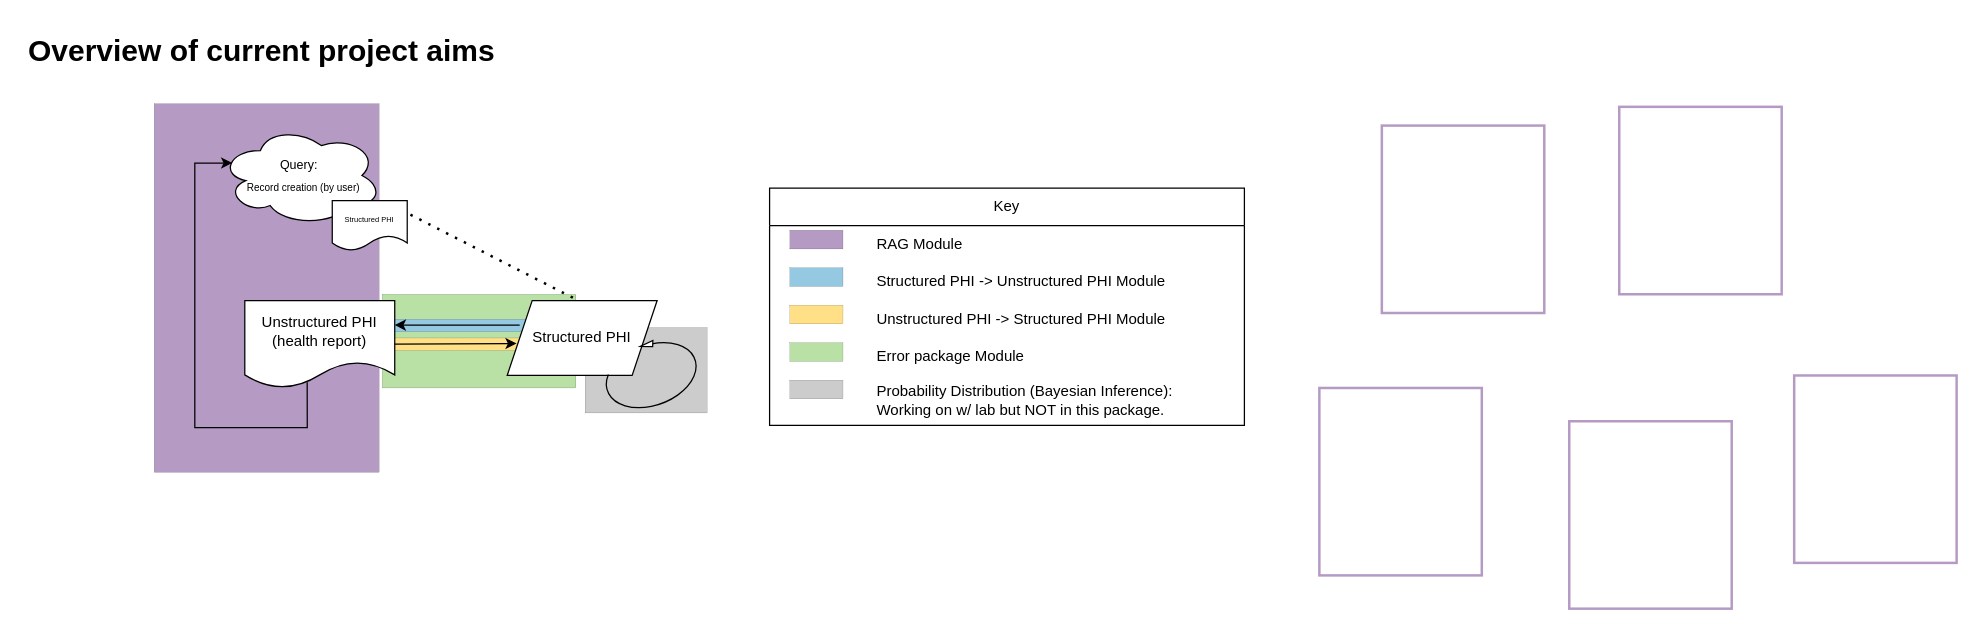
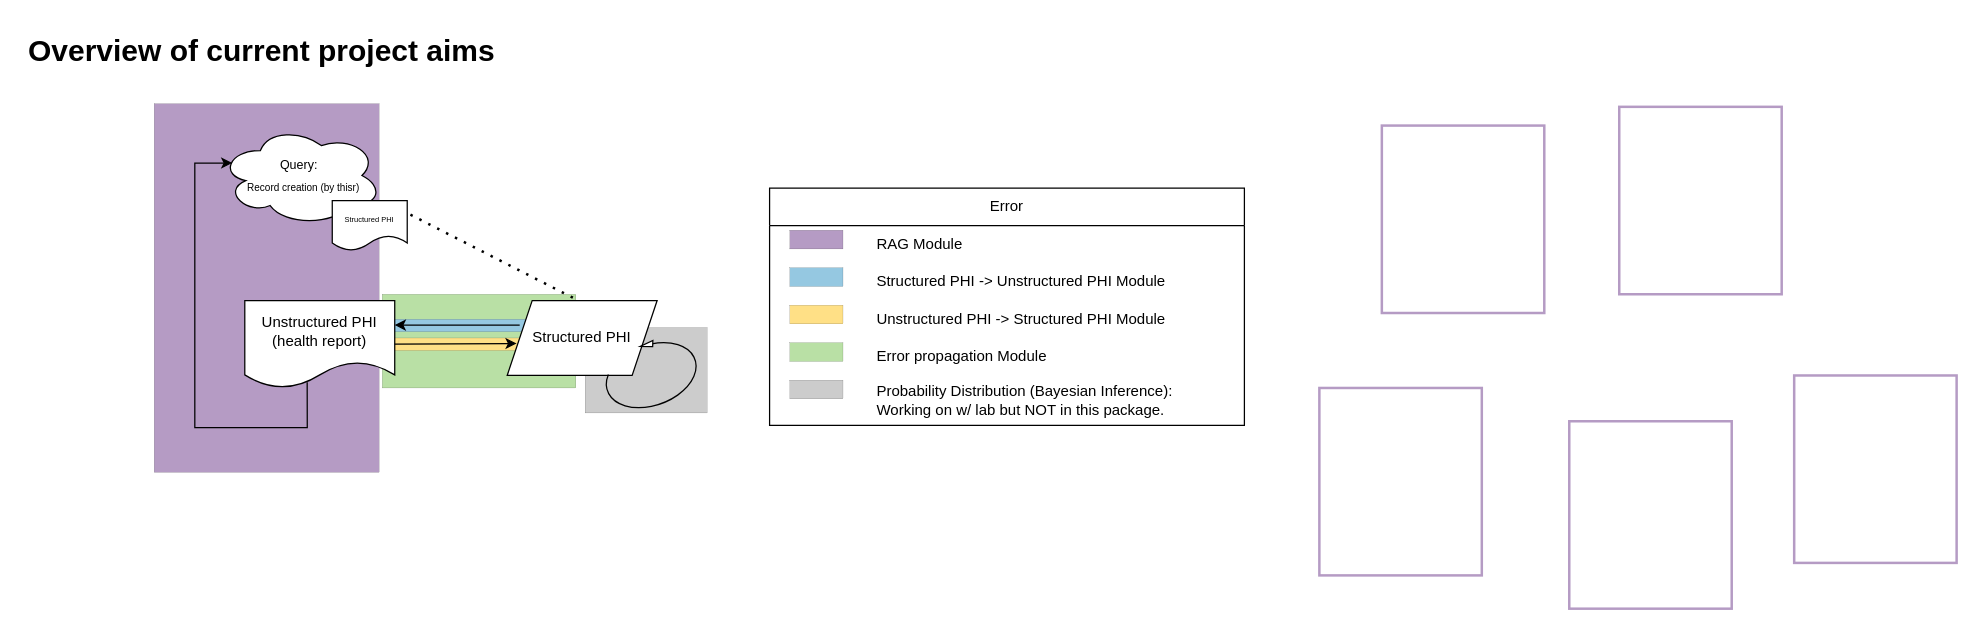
node "Query: Record creation (by user)": label "Query: Record creation (by user)" -> "Query: Record creation (by thisr)"
node "Key": label "Key" -> "Error"
node "Error package Module": label "Error package Module" -> "Error propagation Module"
